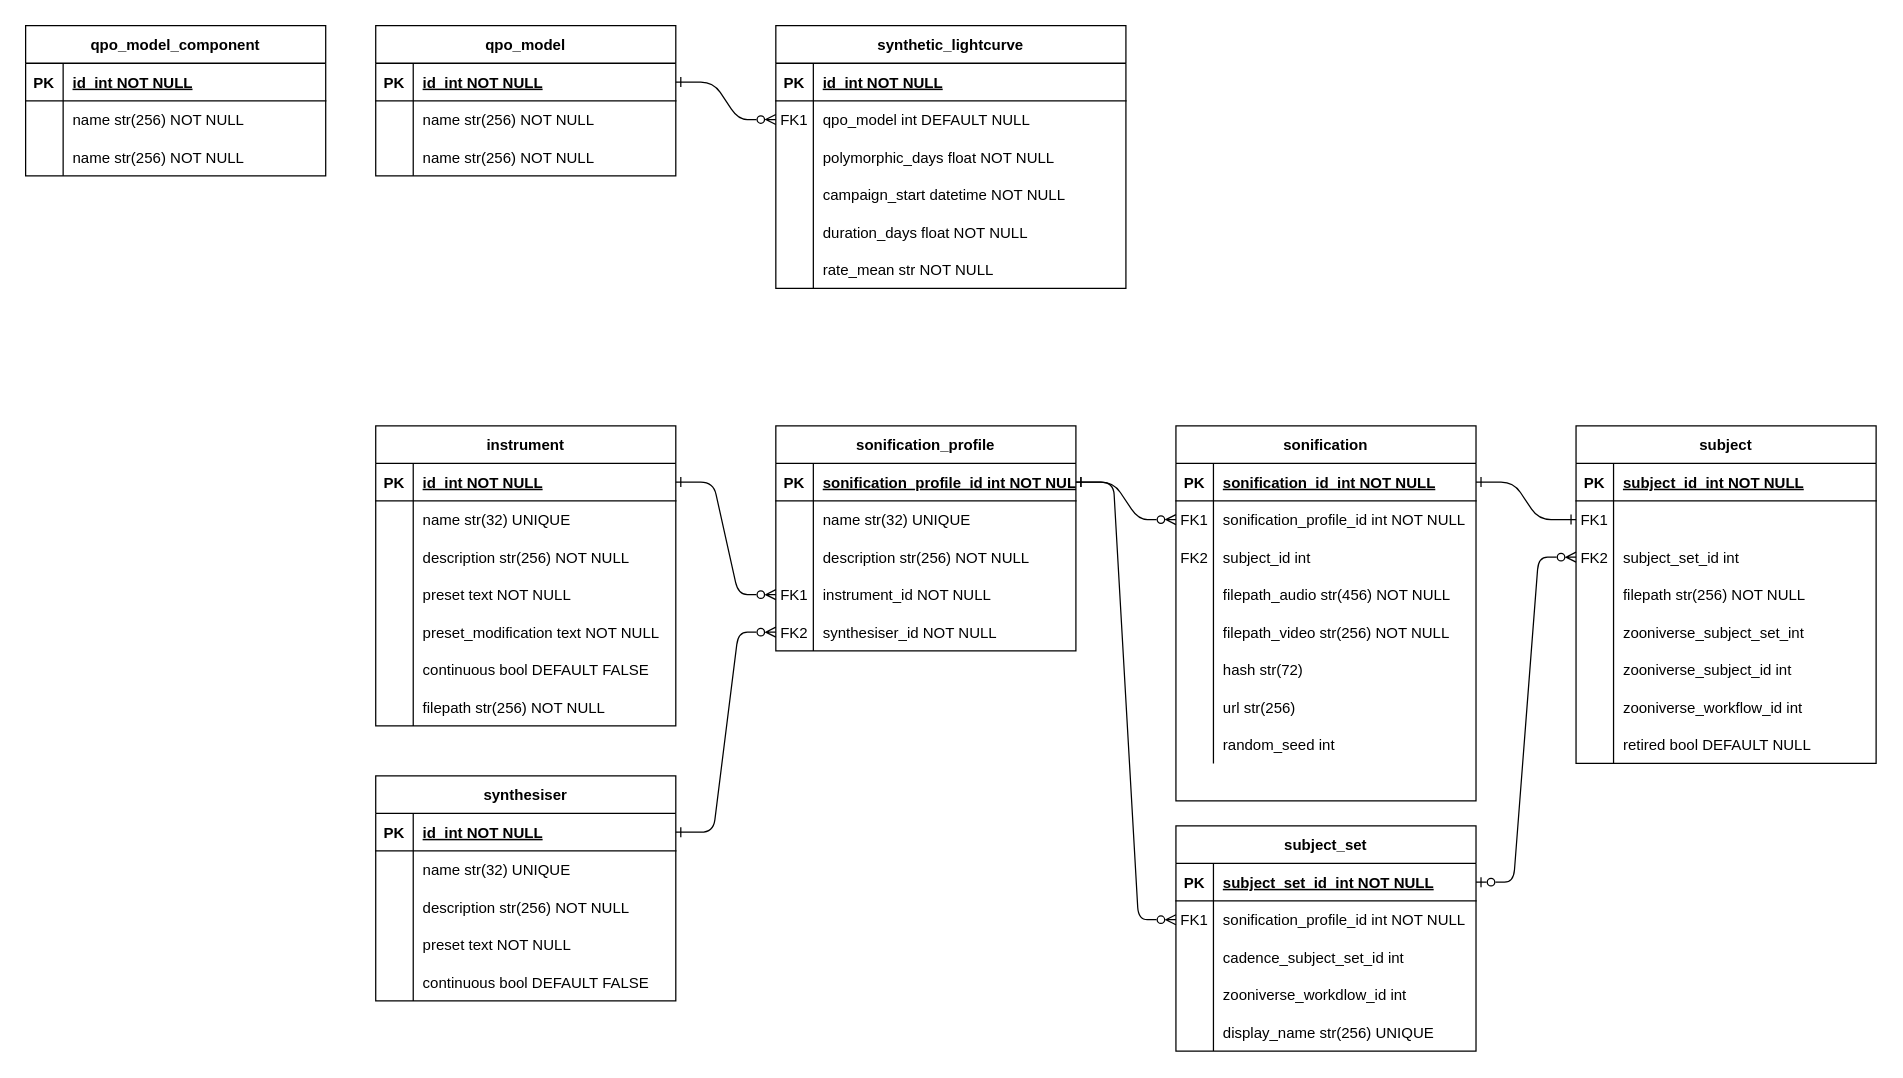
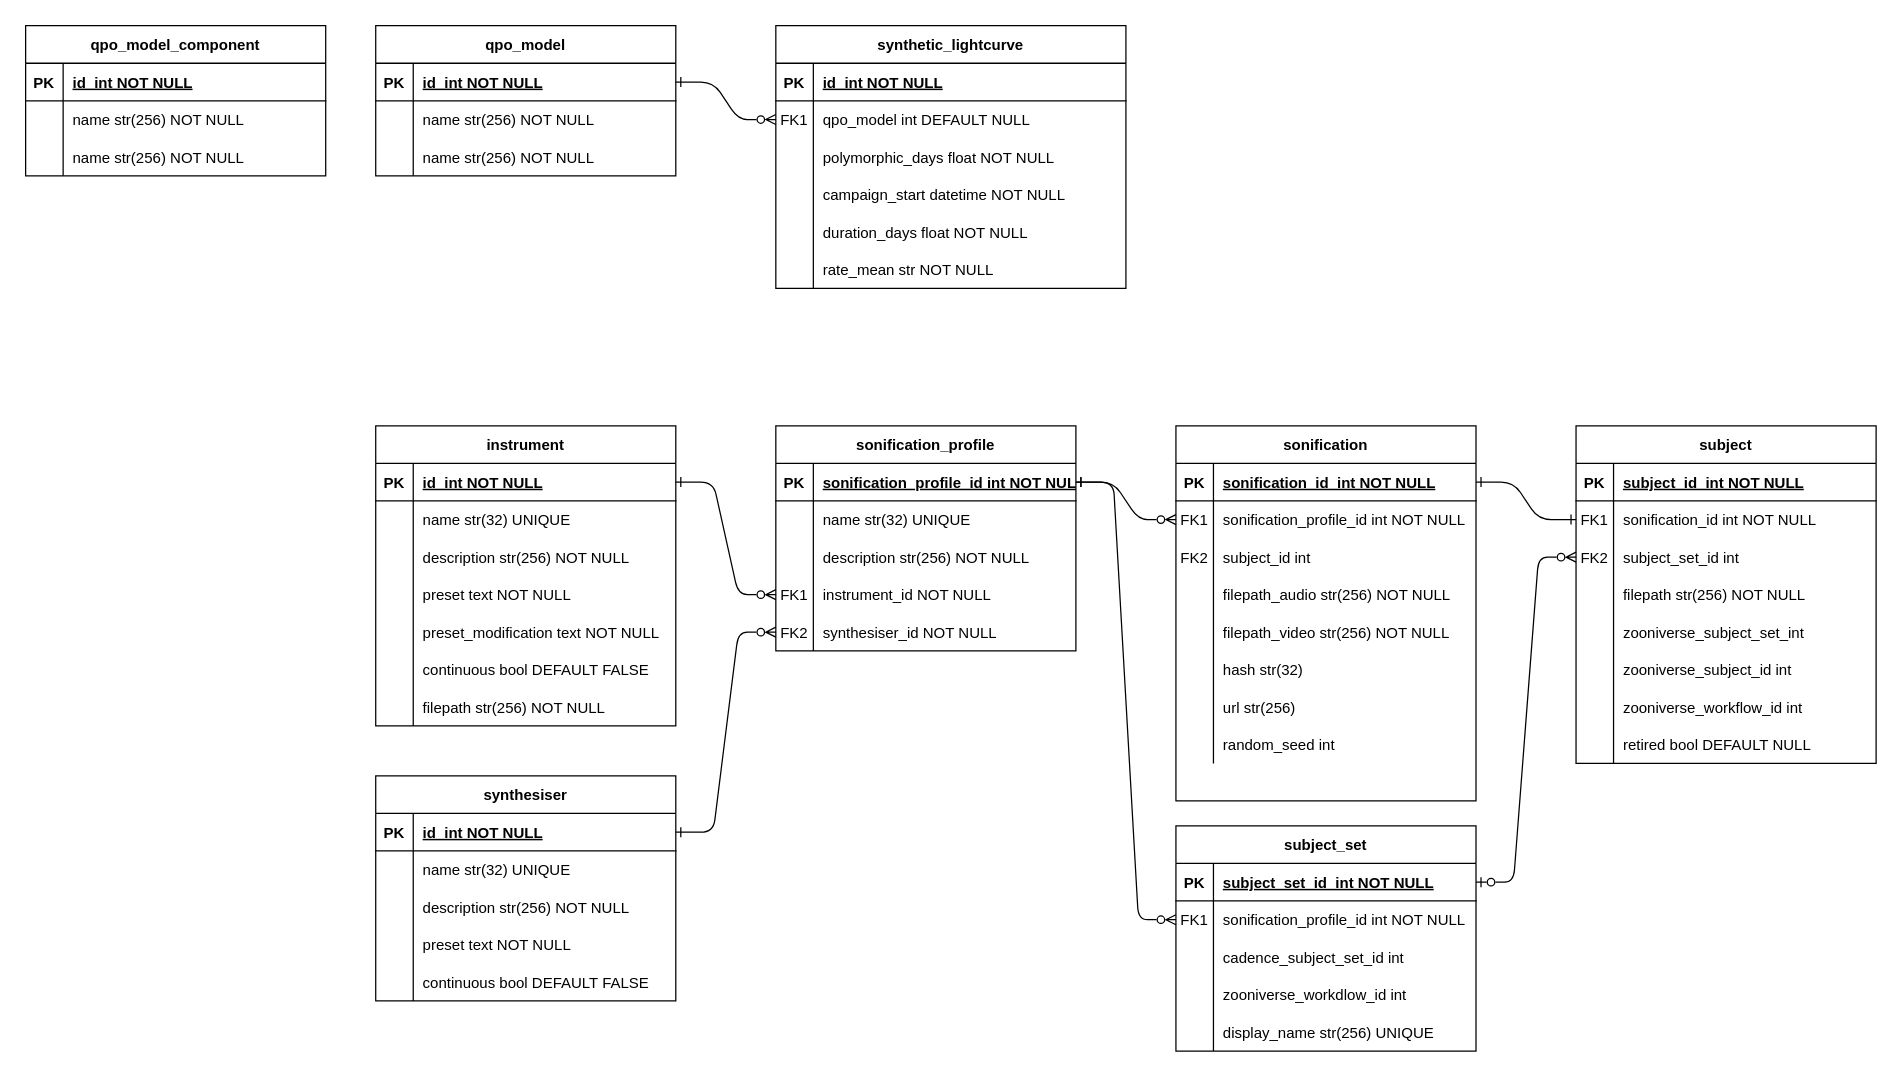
node "sonification_id int NOT NULL": added
node "filepath_audio str(456) NOT NULL": label "filepath_audio str(456) NOT NULL" -> "filepath_audio str(256) NOT NULL"
node "hash str(72)": label "hash str(72)" -> "hash str(32)"
